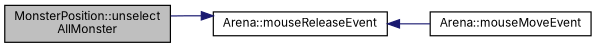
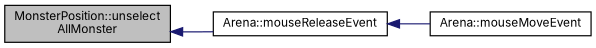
edge "MonsterPosition::unselect AllMonster" -> "Arena::mouseReleaseEvent": reversed
